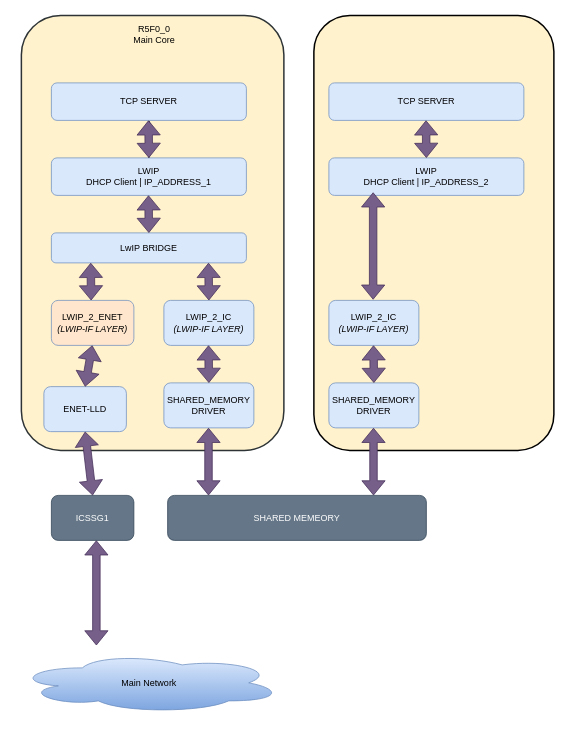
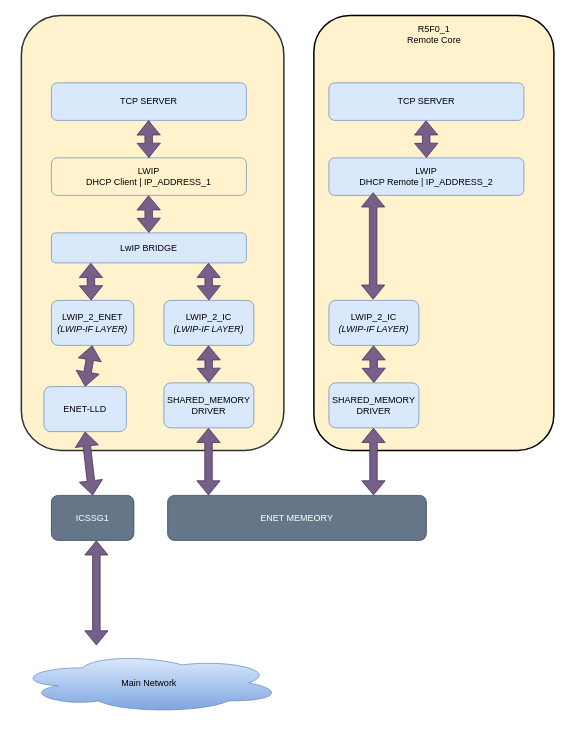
node "R5F0_0 Main Core": removed
node "R5F0_1 Remote Core": added
node "LWIP DHCP Client | IP_ADDRESS_1": fillcolor #dae8fc -> #fff2cc
node "LWIP DHCP Client | IP_ADDRESS_2": label "LWIP DHCP Client | IP_ADDRESS_2" -> "LWIP DHCP Remote | IP_ADDRESS_2"
node "LWIP_2_ENET (LWIP-IF LAYER)": fillcolor #ffe6cc -> #dae8fc
node "SHARED MEMEORY": label "SHARED MEMEORY" -> "ENET MEMEORY"
